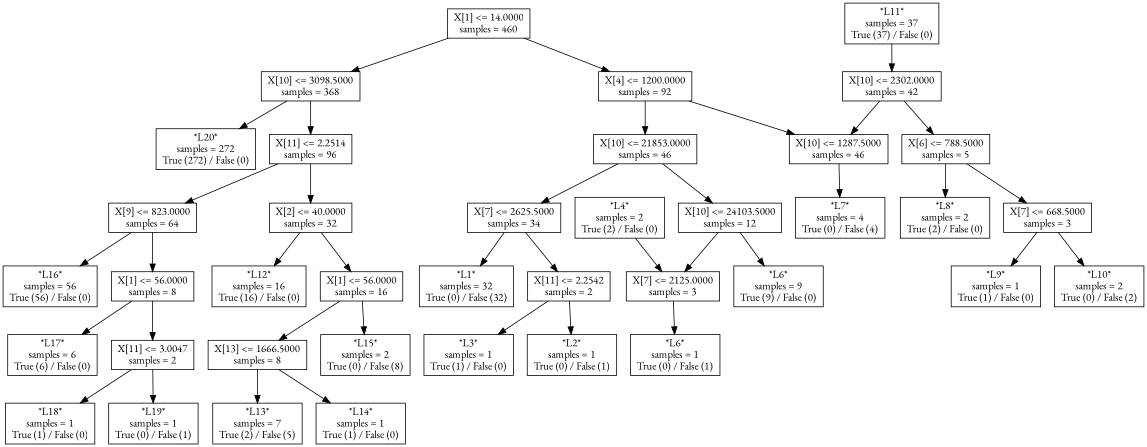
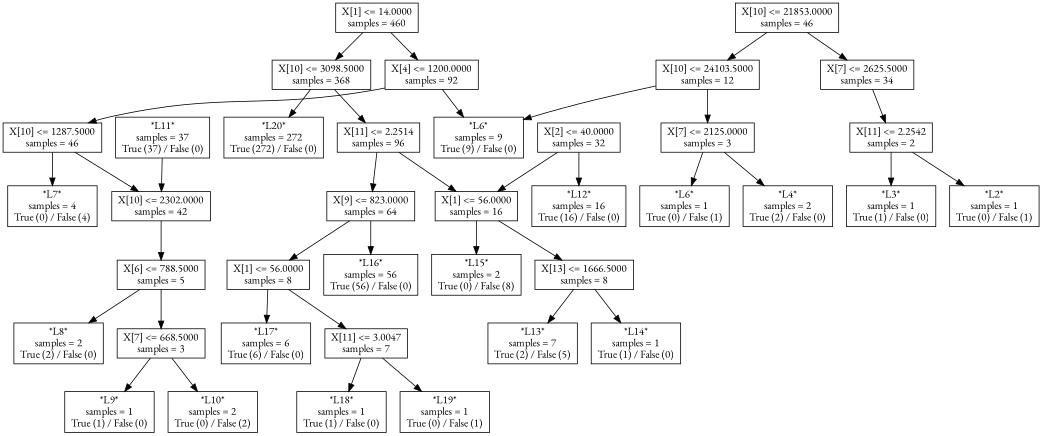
edge "X[4] <= 1200.0000 samples = 92" -> "X[10] <= 21853.0000 samples = 46": now "X[4] <= 1200.0000 samples = 92" -> "*L6* samples = 9 True (9) / False (0)"
edge "X[10] <= 2302.0000 samples = 42" -> "X[10] <= 1287.5000 samples = 46": reversed
edge "X[11] <= 2.2514 samples = 96" -> "X[2] <= 40.0000 samples = 32": now "X[11] <= 2.2514 samples = 96" -> "X[1] <= 56.0000 samples = 16"
edge "*L4* samples = 2 True (2) / False (0)" -> "X[7] <= 2125.0000 samples = 3": reversed
node "*L1* samples = 32 True (0) / False (32)": removed
node "X[11] <= 3.0047 samples = 2": label "X[11] <= 3.0047 samples = 2" -> "X[11] <= 3.0047 samples = 7"
